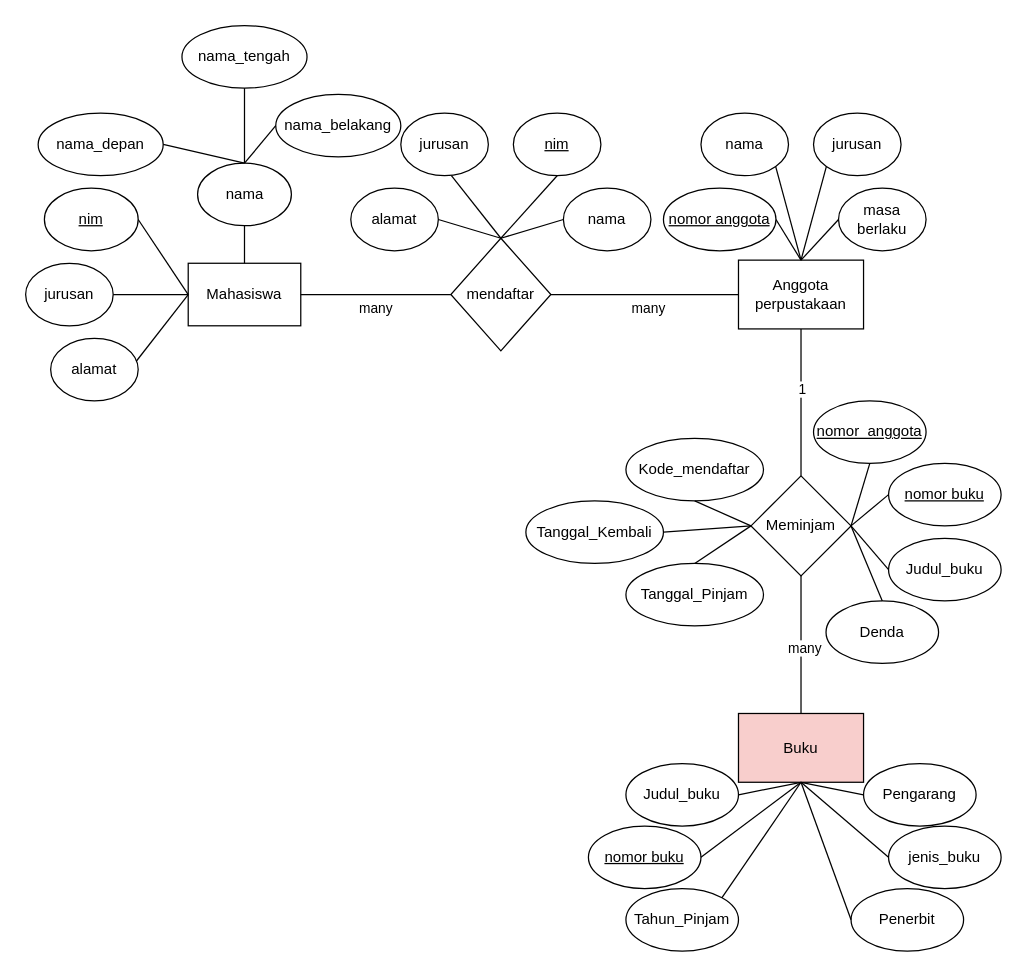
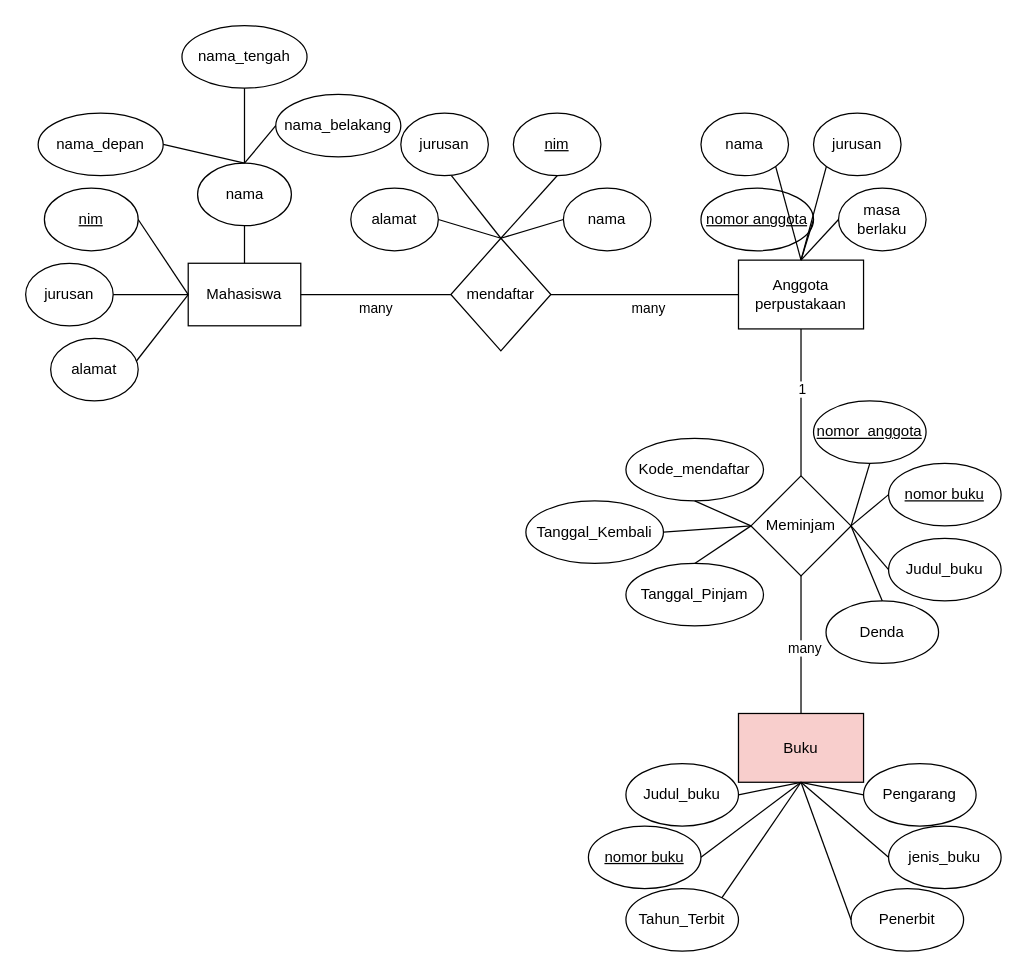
node "nomor anggota": moved (719, 219) -> (757, 219)
node "Tahun_Pinjam": label "Tahun_Pinjam" -> "Tahun_Terbit"
